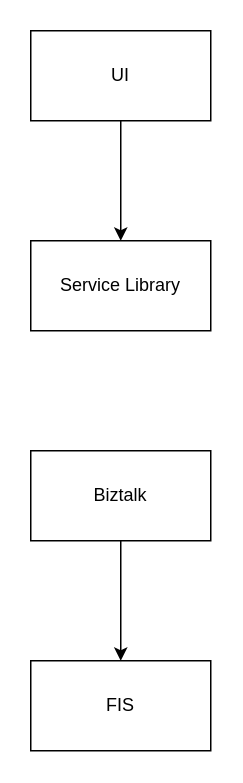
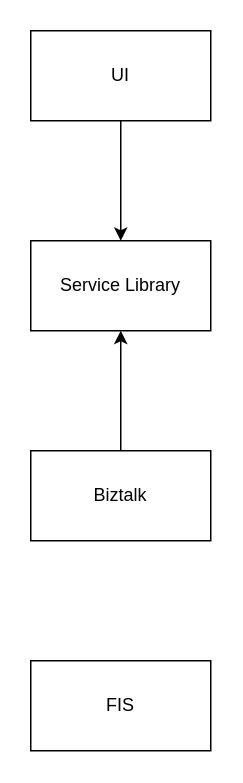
edge "Biztalk" -> "FIS": now "Biztalk" -> "Service Library"
